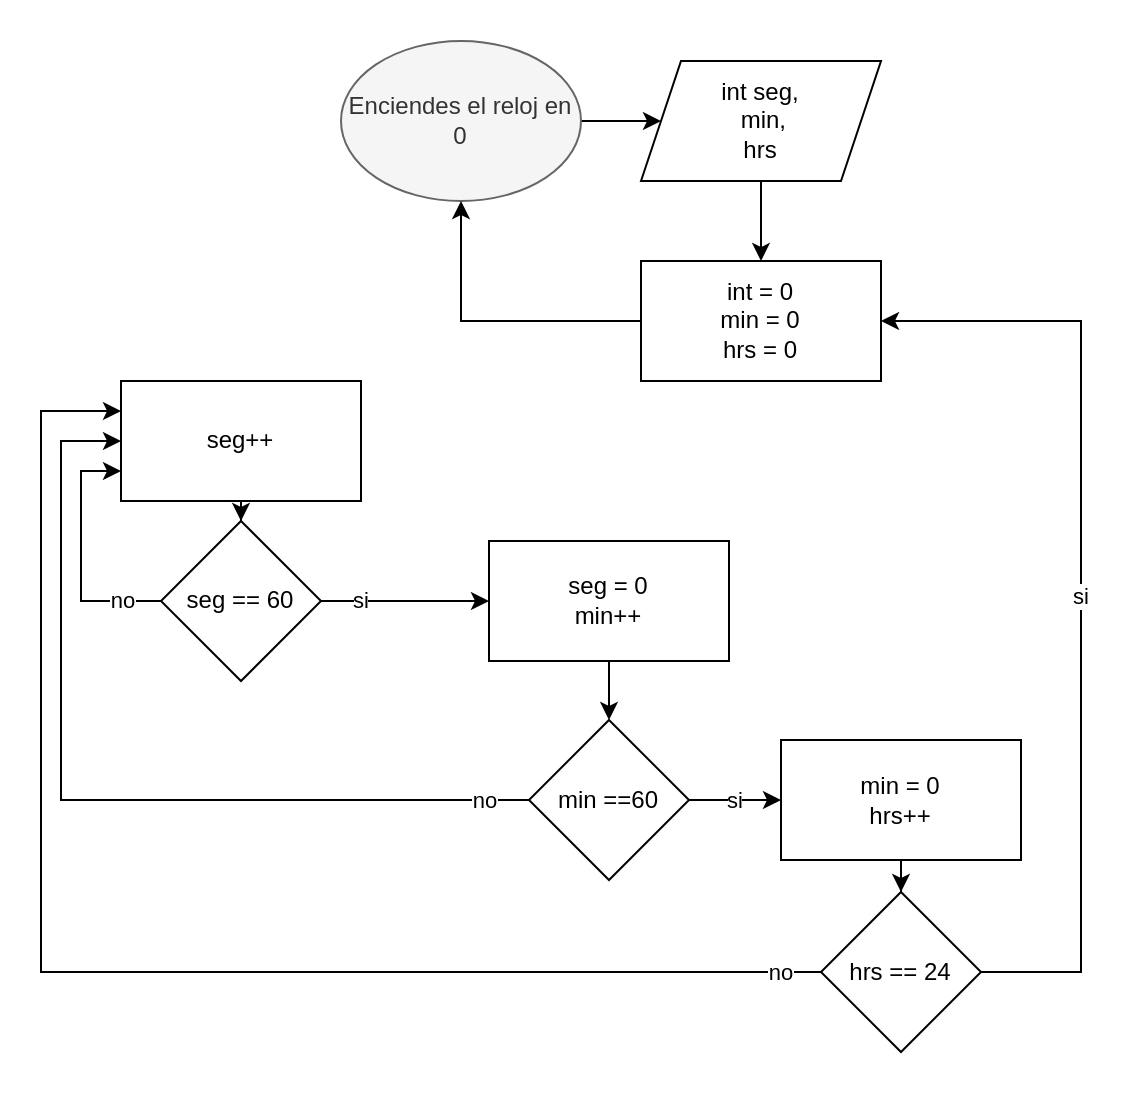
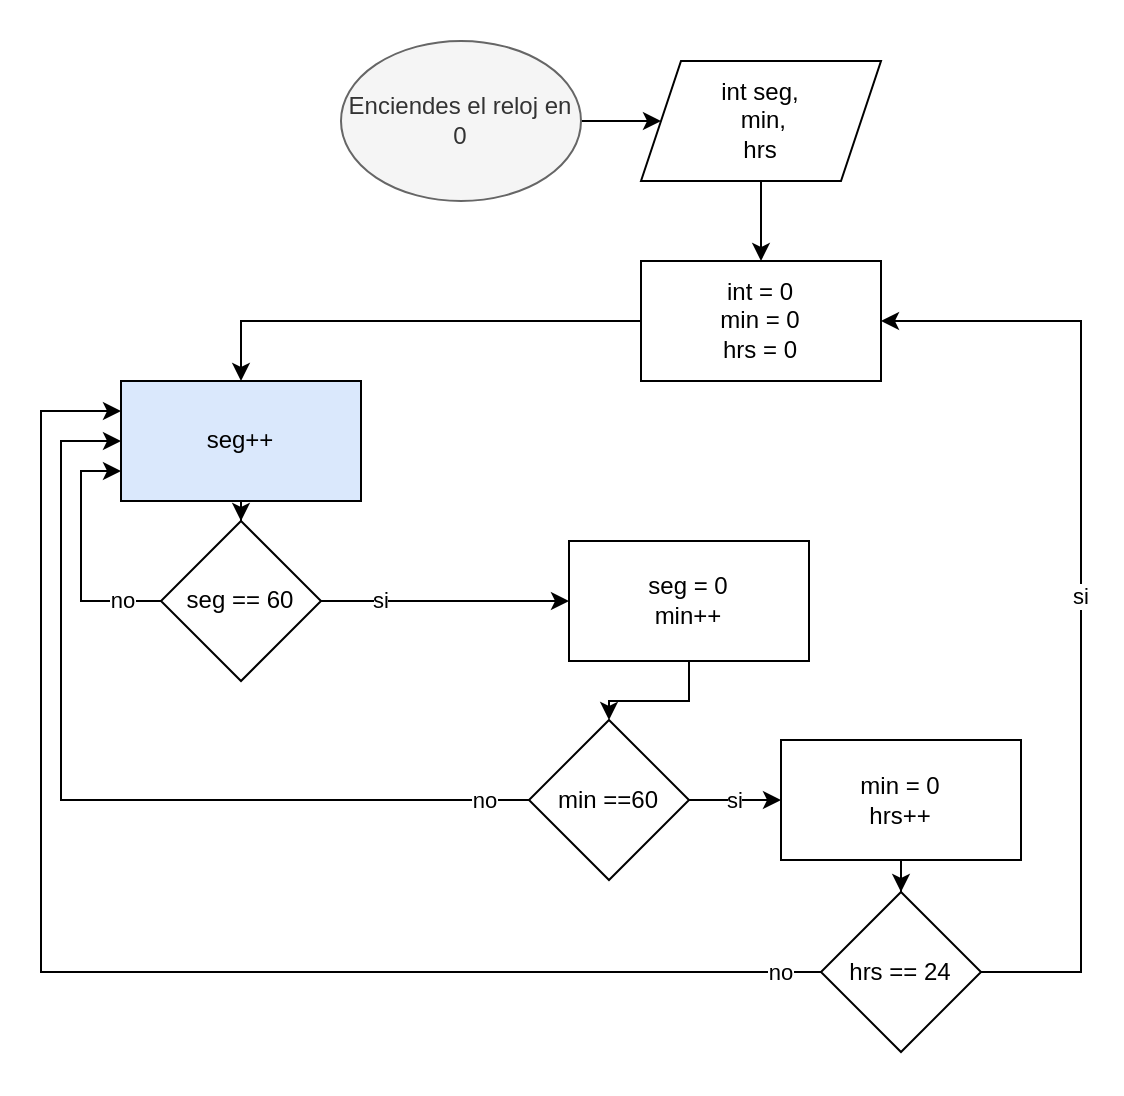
edge "int = 0 min = 0 hrs = 0" -> "Enciendes el reloj en 0": now "int = 0 min = 0 hrs = 0" -> "seg++"
node "seg++": fillcolor #ffffff -> #dae8fc
node "seg = 0 min++": moved (609, 601) -> (689, 601)
